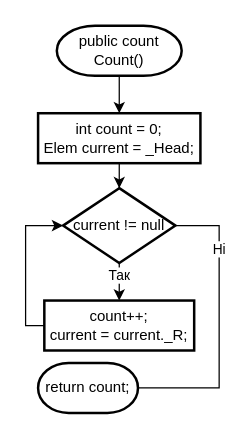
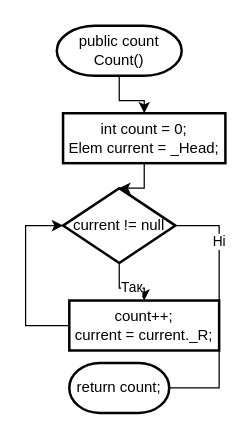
node "int count = 0; Elem current = _Head;": moved (119, 138) -> (144, 138)
node "count++; current = current._R;": moved (119, 326) -> (144, 326)
node "return count;": moved (88, 388) -> (119, 388)
